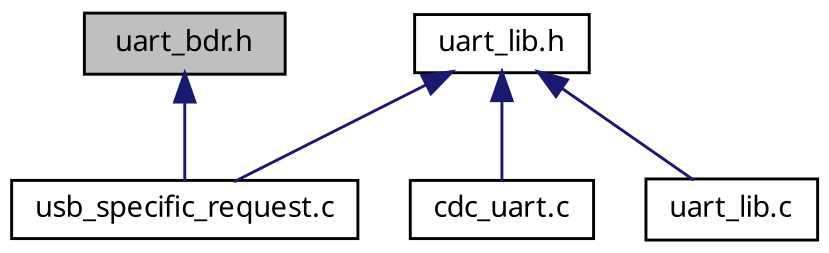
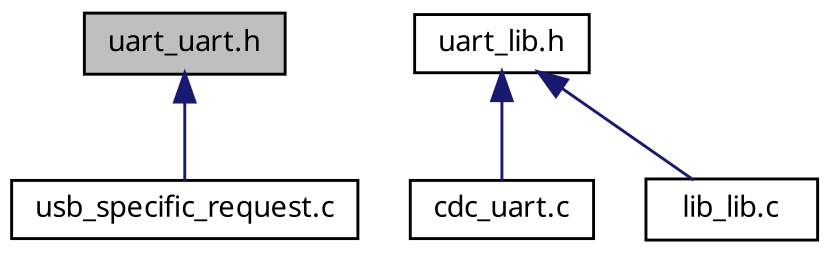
node "uart_bdr.h": label "uart_bdr.h" -> "uart_uart.h"
edge "usb_specific_request.c" -> "uart_lib.h": removed
node "uart_lib.c": label "uart_lib.c" -> "lib_lib.c"
